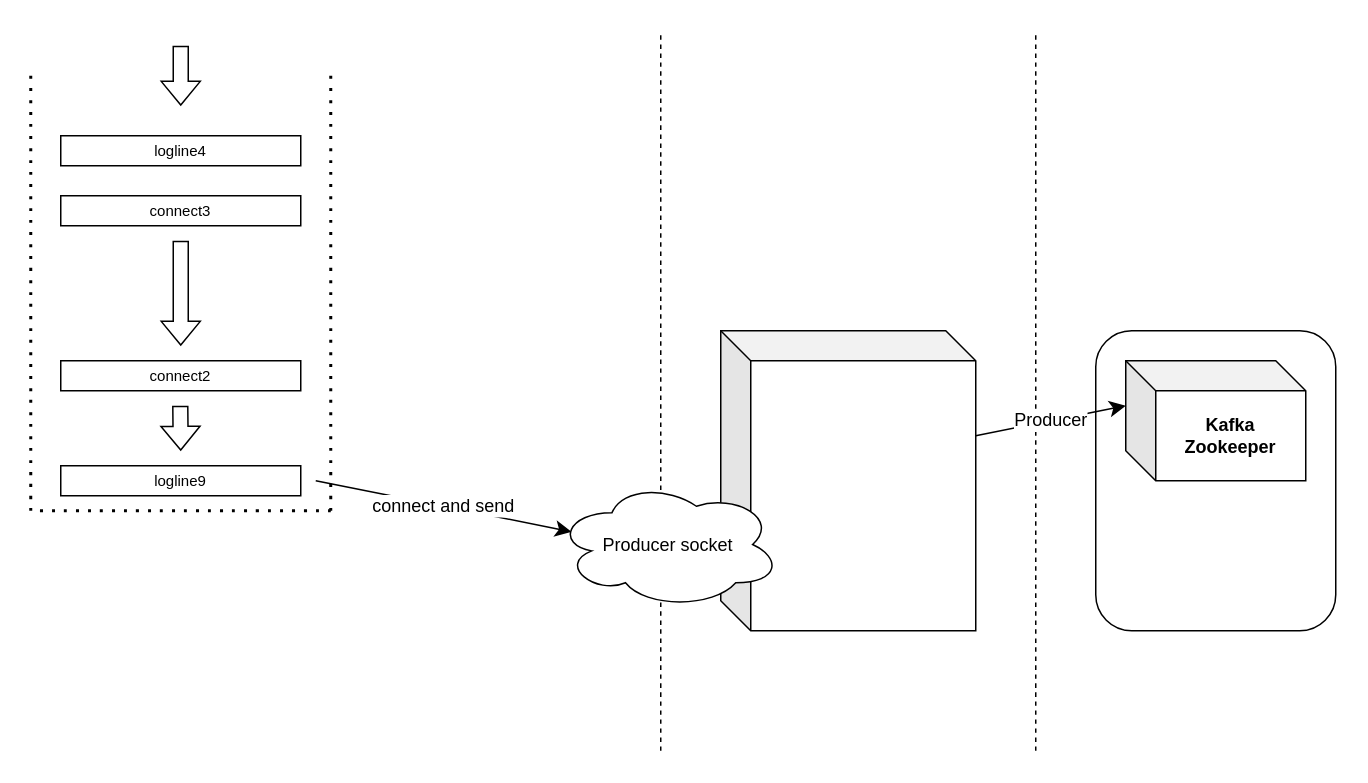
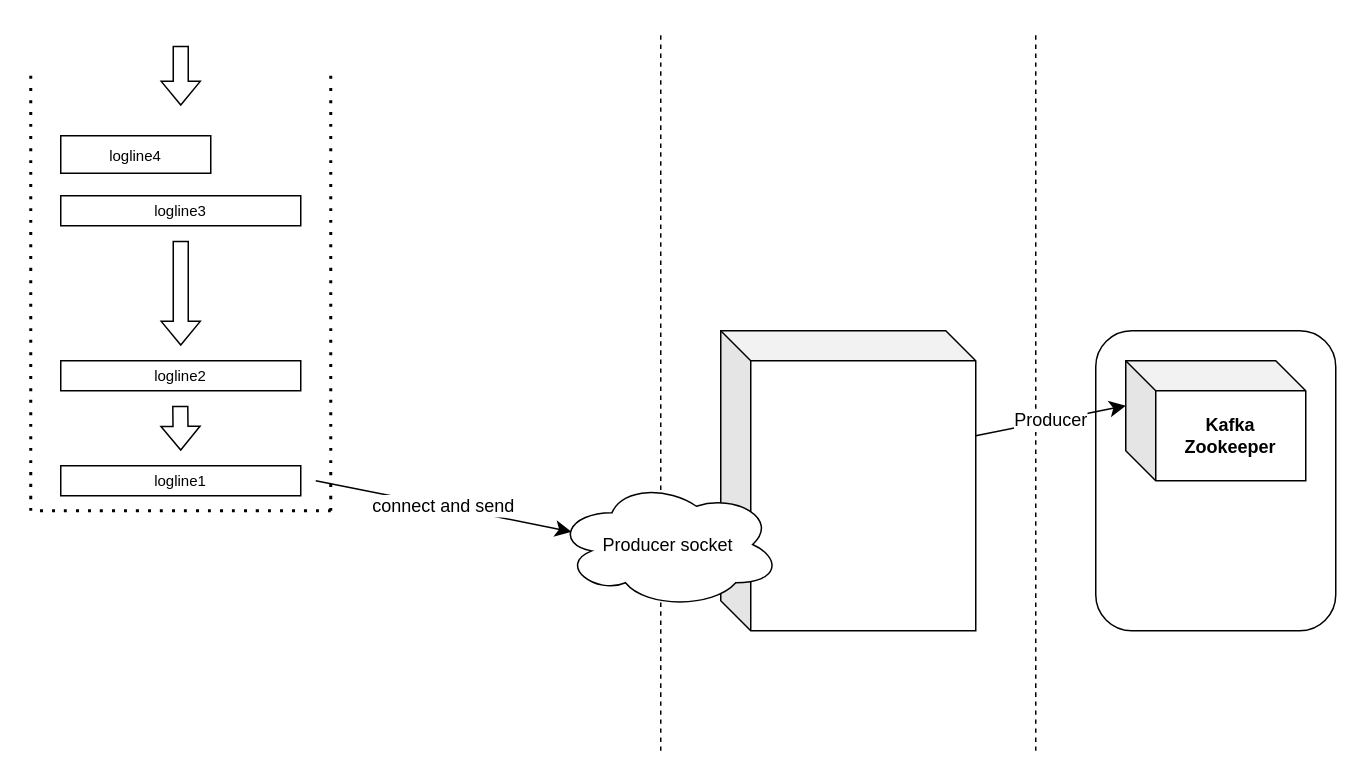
node "logline4": size 240x30 -> 150x38
node "connect3": label "connect3" -> "logline3"
node "connect2": label "connect2" -> "logline2"
node "logline9": label "logline9" -> "logline1"
